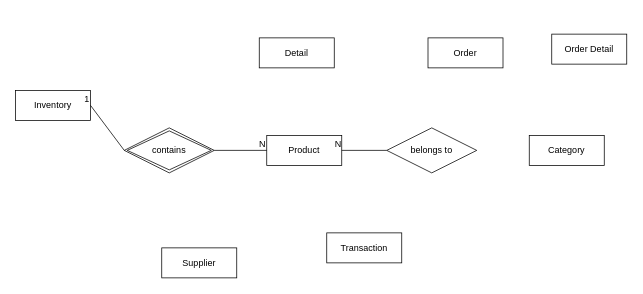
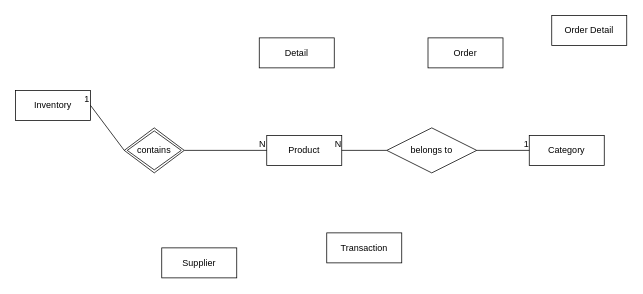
node "Order Detail": moved (589, 49) -> (589, 30)
node "contains": size 90x45 -> 60x45
edge "belongs to" -- "Category": added, label "1"
